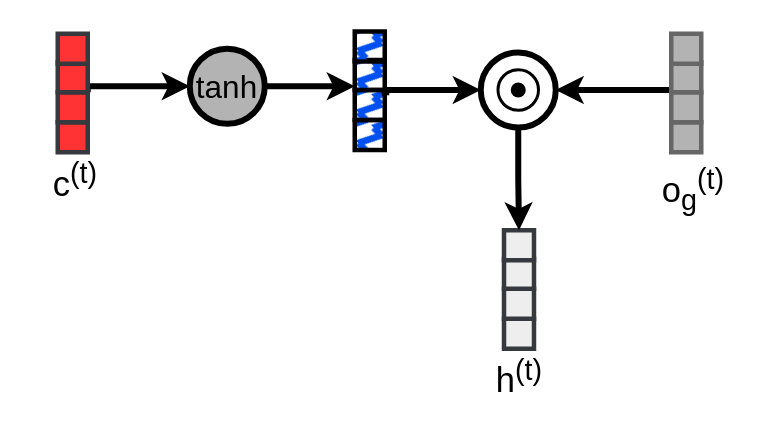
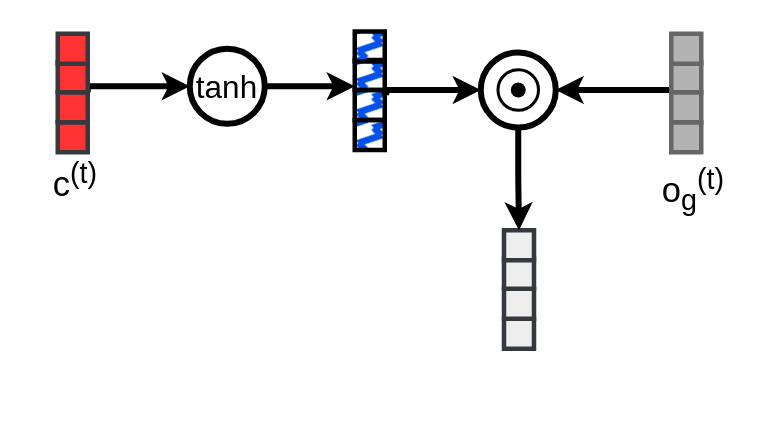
node "tanh": fillcolor #b3b3b3 -> #ffffff
node "h(t)": removed
